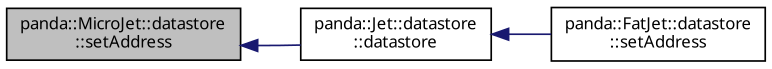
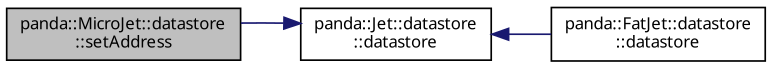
node "panda::FatJet::datastore ::setAddress": label "panda::FatJet::datastore ::setAddress" -> "panda::FatJet::datastore ::datastore"
edge "panda::Jet::datastore ::datastore" -> "panda::MicroJet::datastore ::setAddress": reversed
